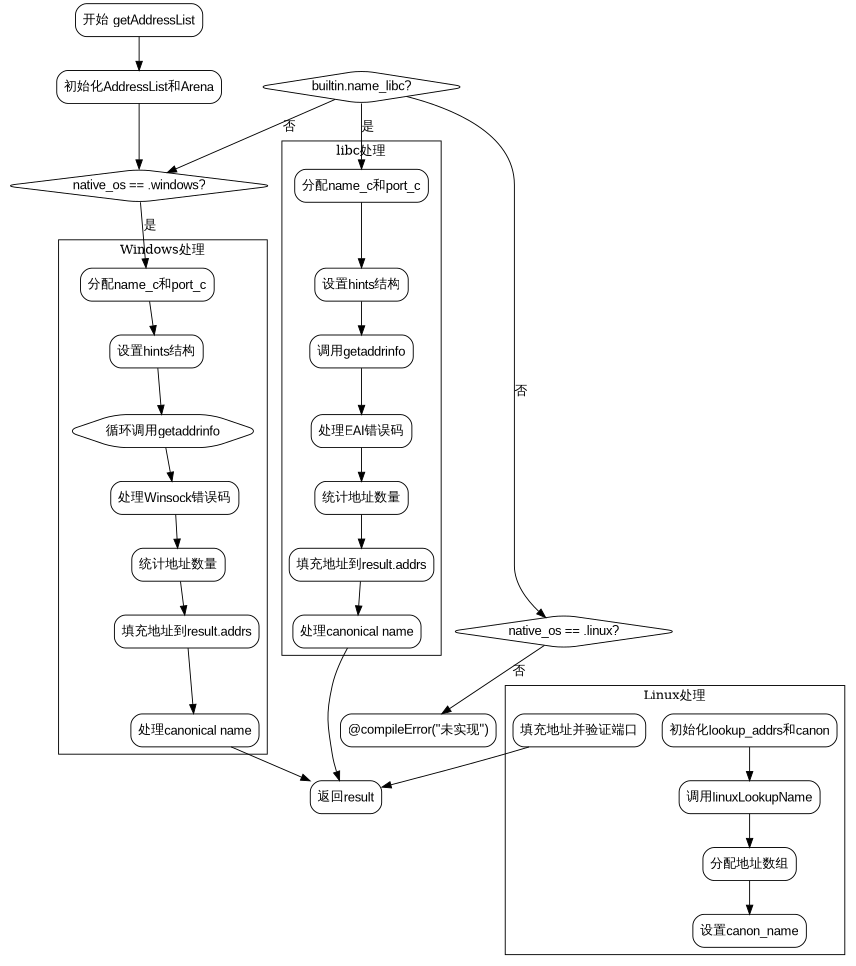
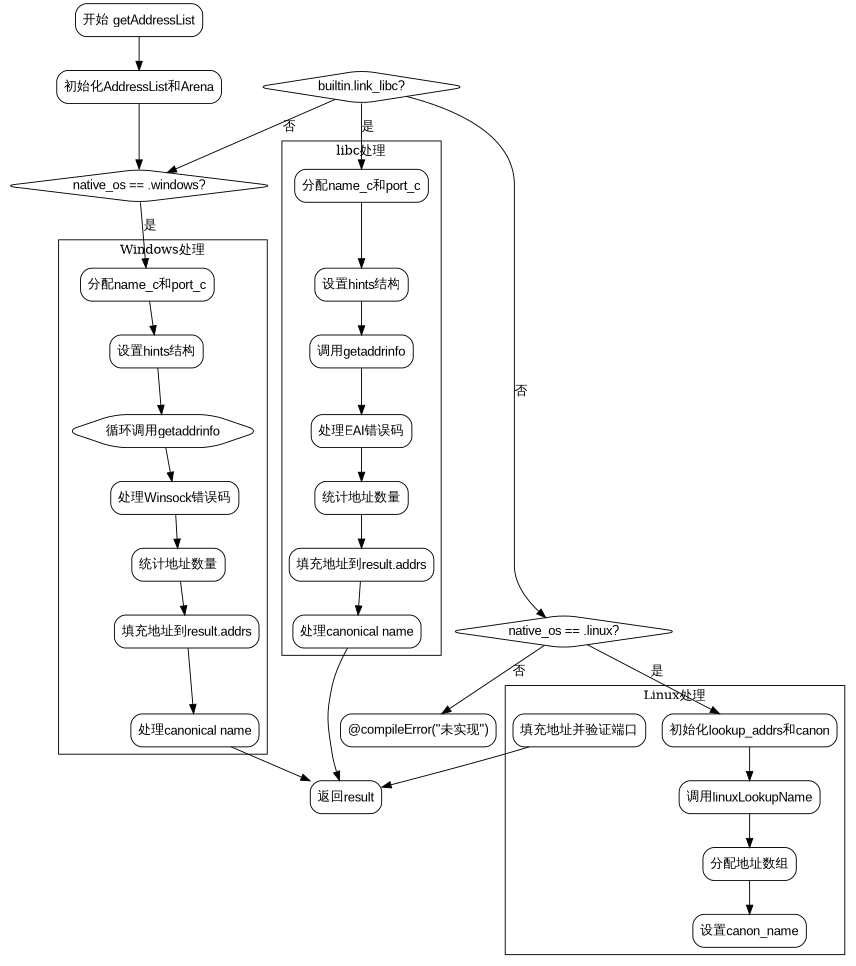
node "builtin.name_libc?": label "builtin.name_libc?" -> "builtin.link_libc?"
edge "native_os == .linux?" -> "初始化lookup_addrs和canon": added, label "是"
